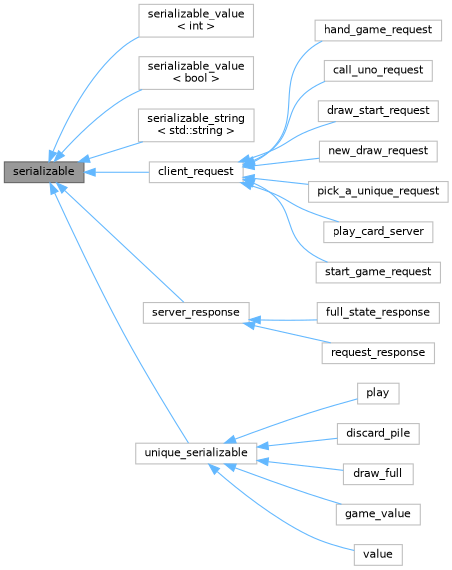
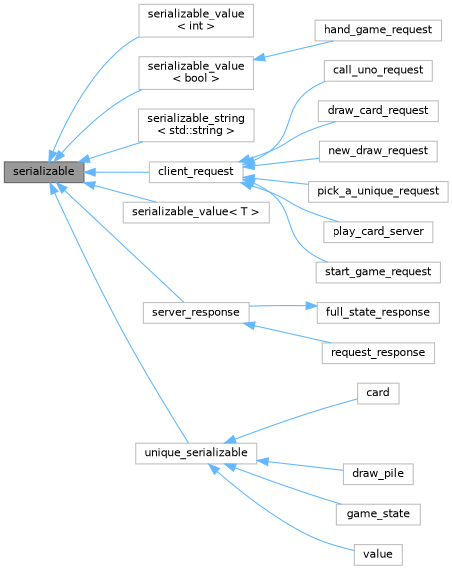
edge "hand_game_request" -> "client_request": now "hand_game_request" -> "serializable_value < bool >"
node "draw_start_request": label "draw_start_request" -> "draw_card_request"
node "serializable_value< T >": added
edge "full_state_response" -> "server_response": reversed
node "play": label "play" -> "card"
node "discard_pile": removed
node "draw_full": label "draw_full" -> "draw_pile"
node "game_value": label "game_value" -> "game_state"
